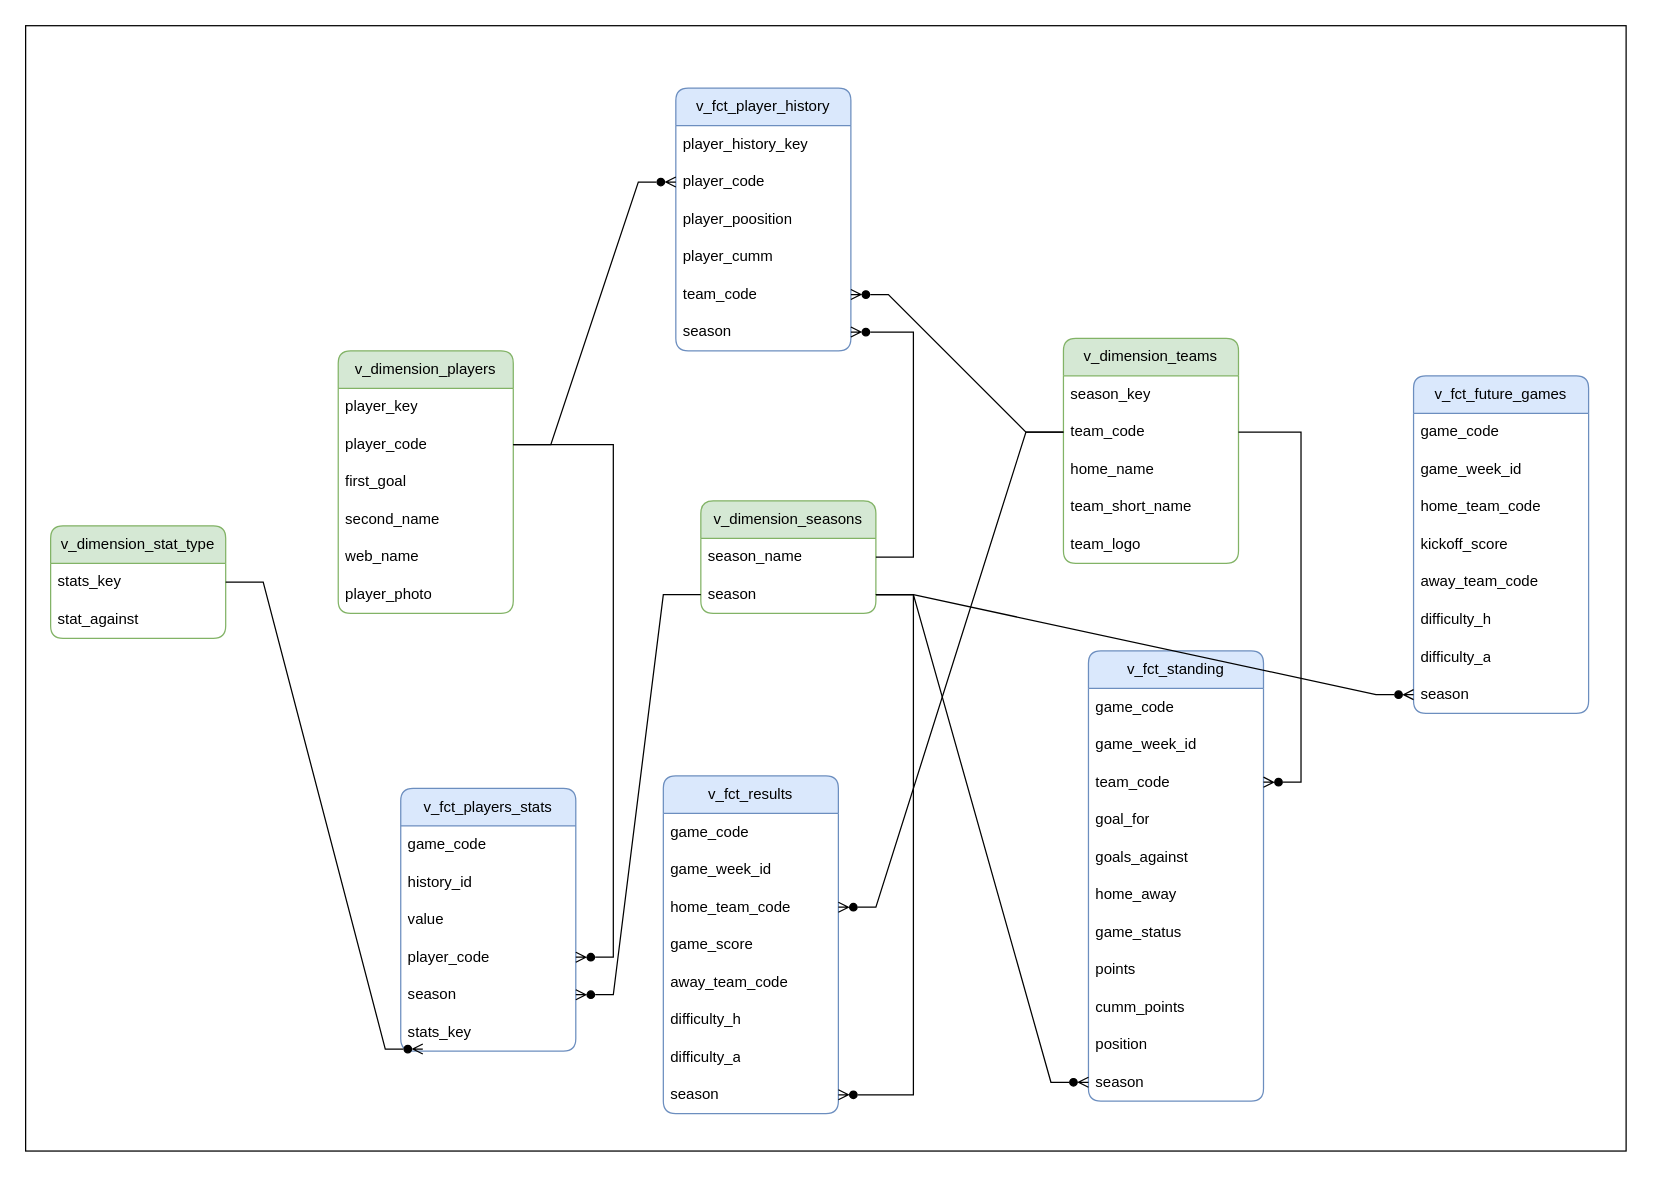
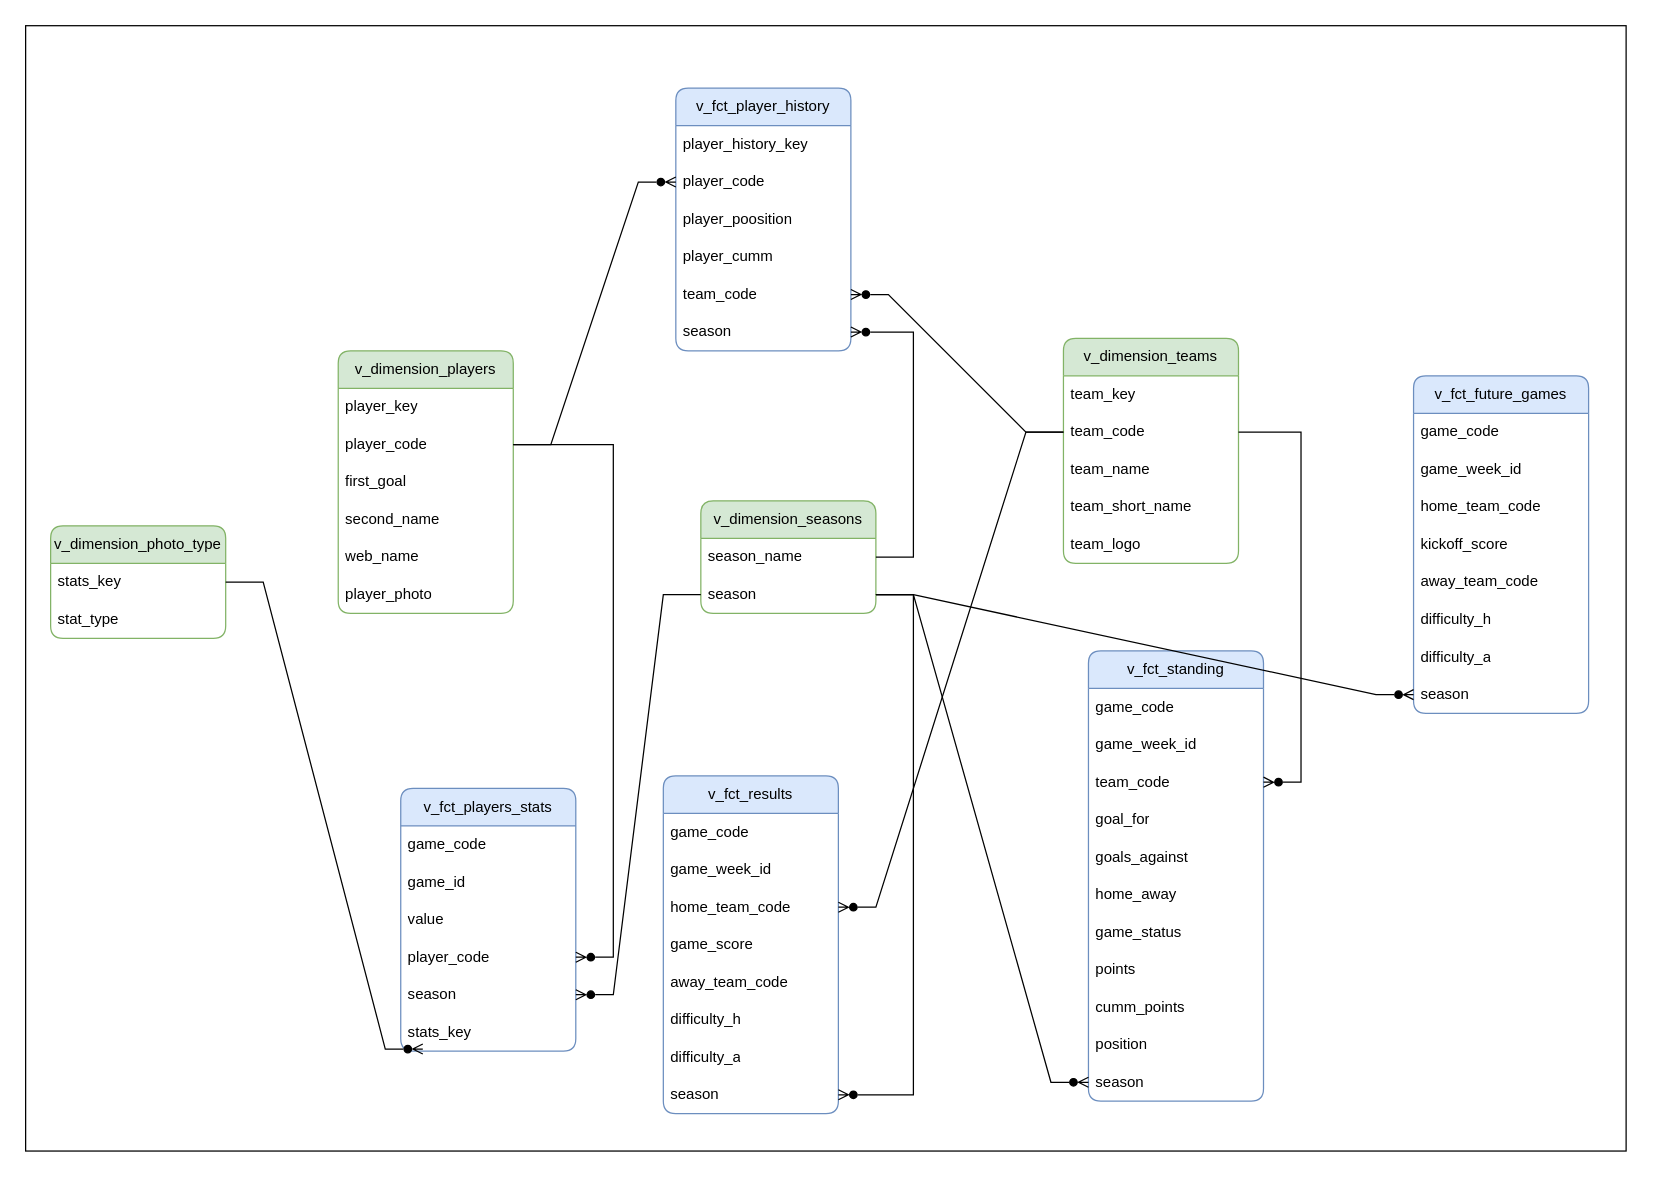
node "season_key": label "season_key" -> "team_key"
node "home_name": label "home_name" -> "team_name"
node "v_dimension_stat_type": label "v_dimension_stat_type" -> "v_dimension_photo_type"
node "stat_against": label "stat_against" -> "stat_type"
node "history_id": label "history_id" -> "game_id"
